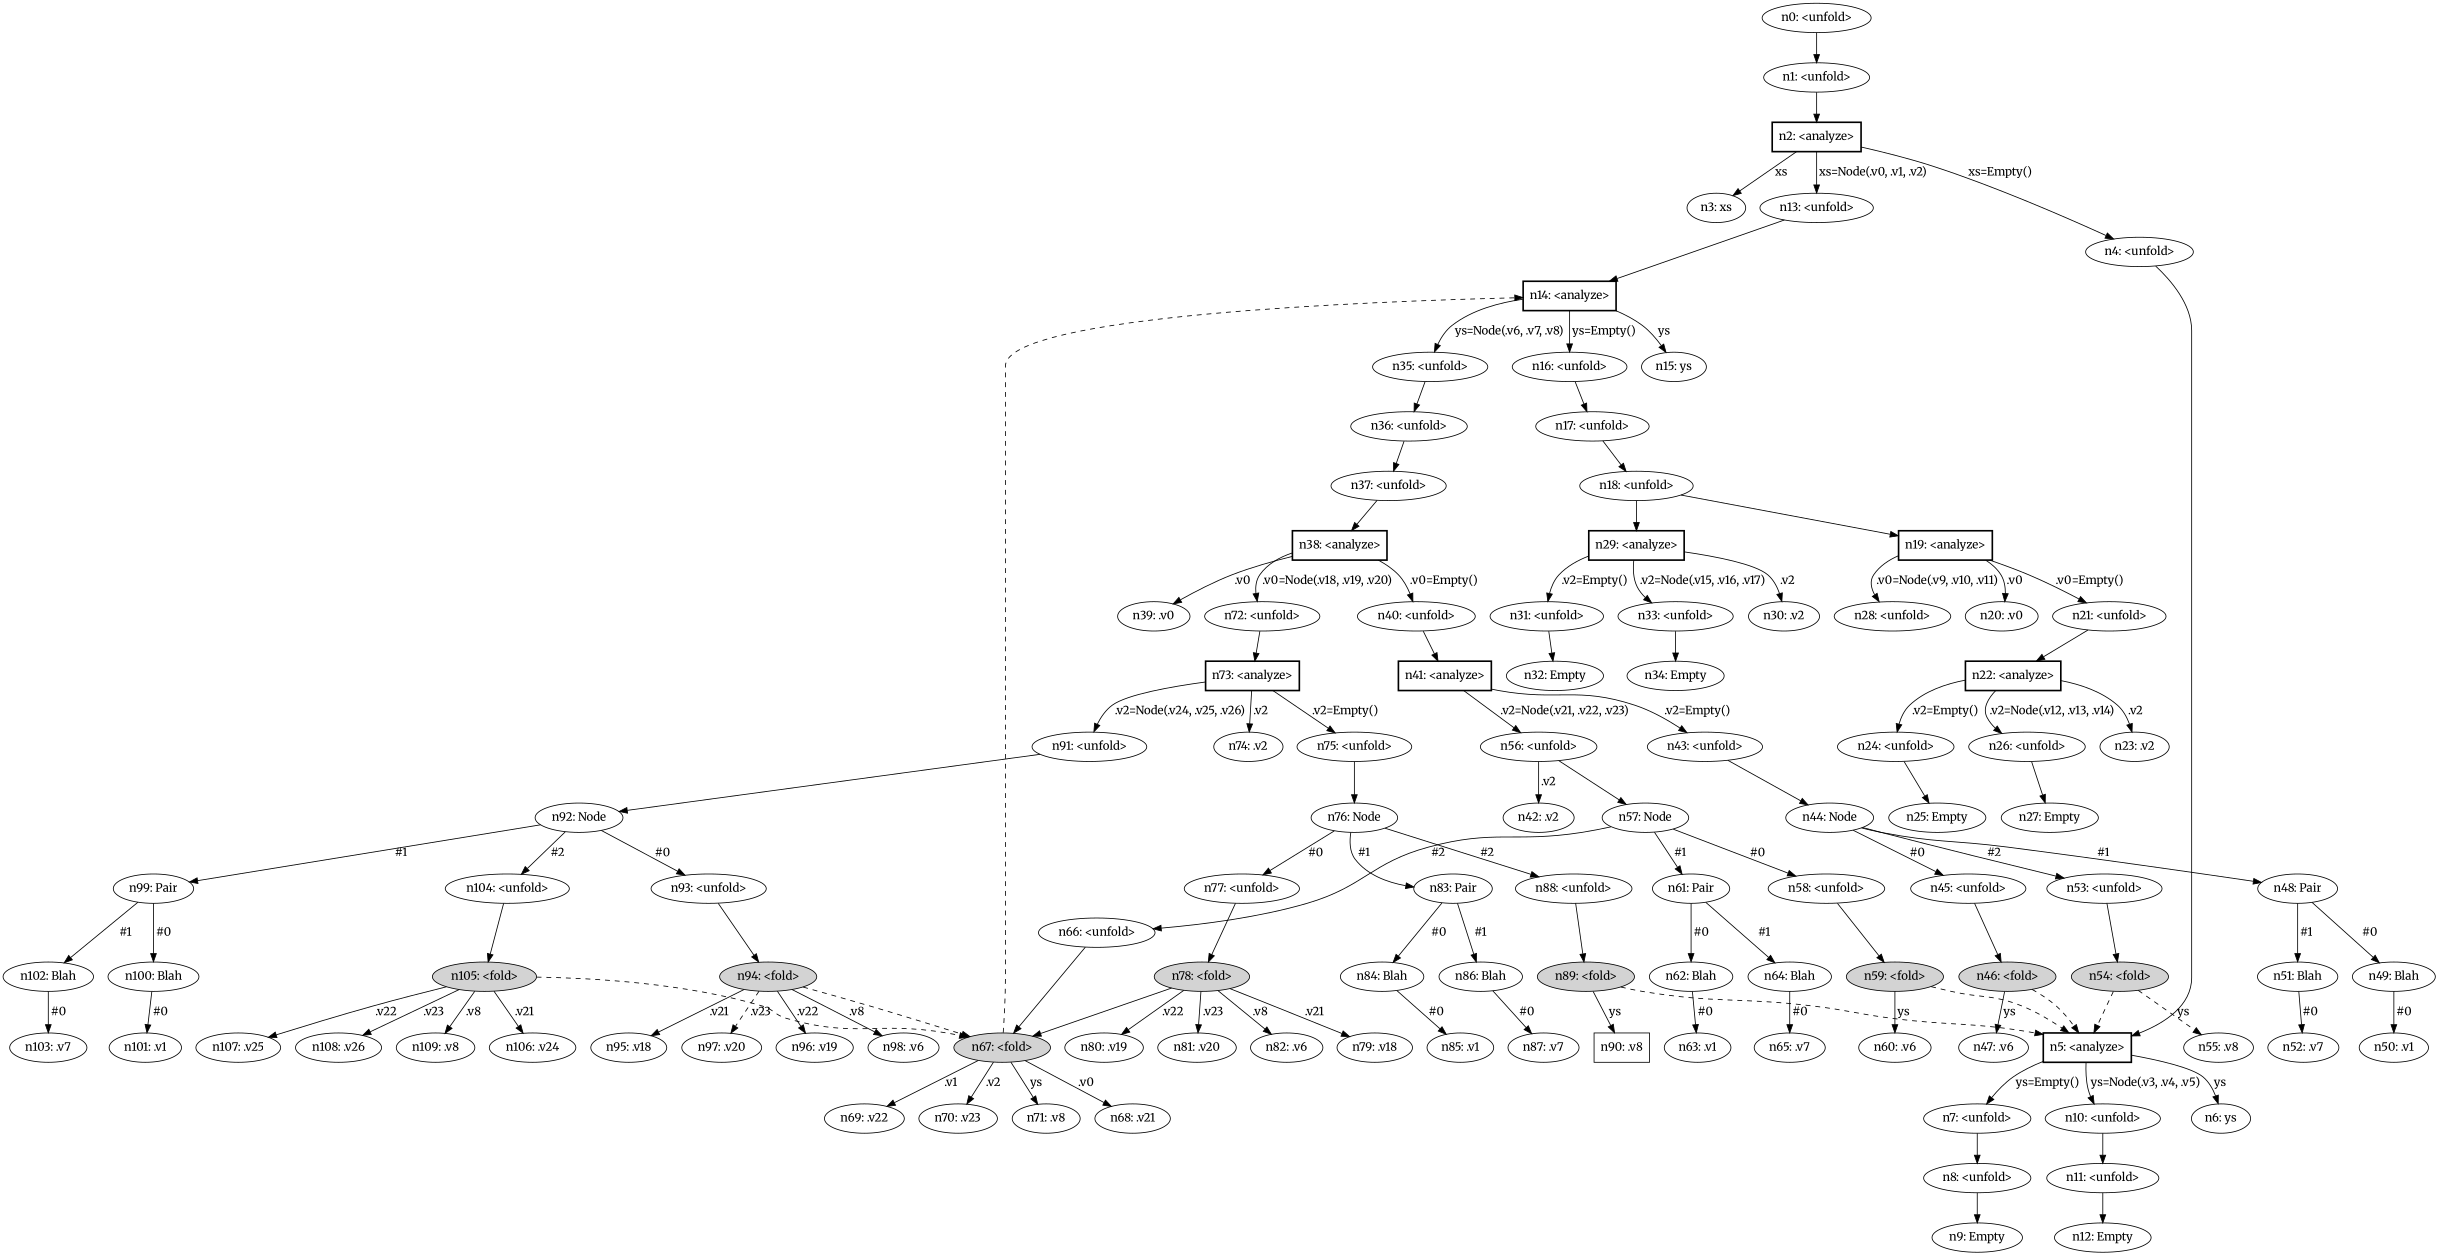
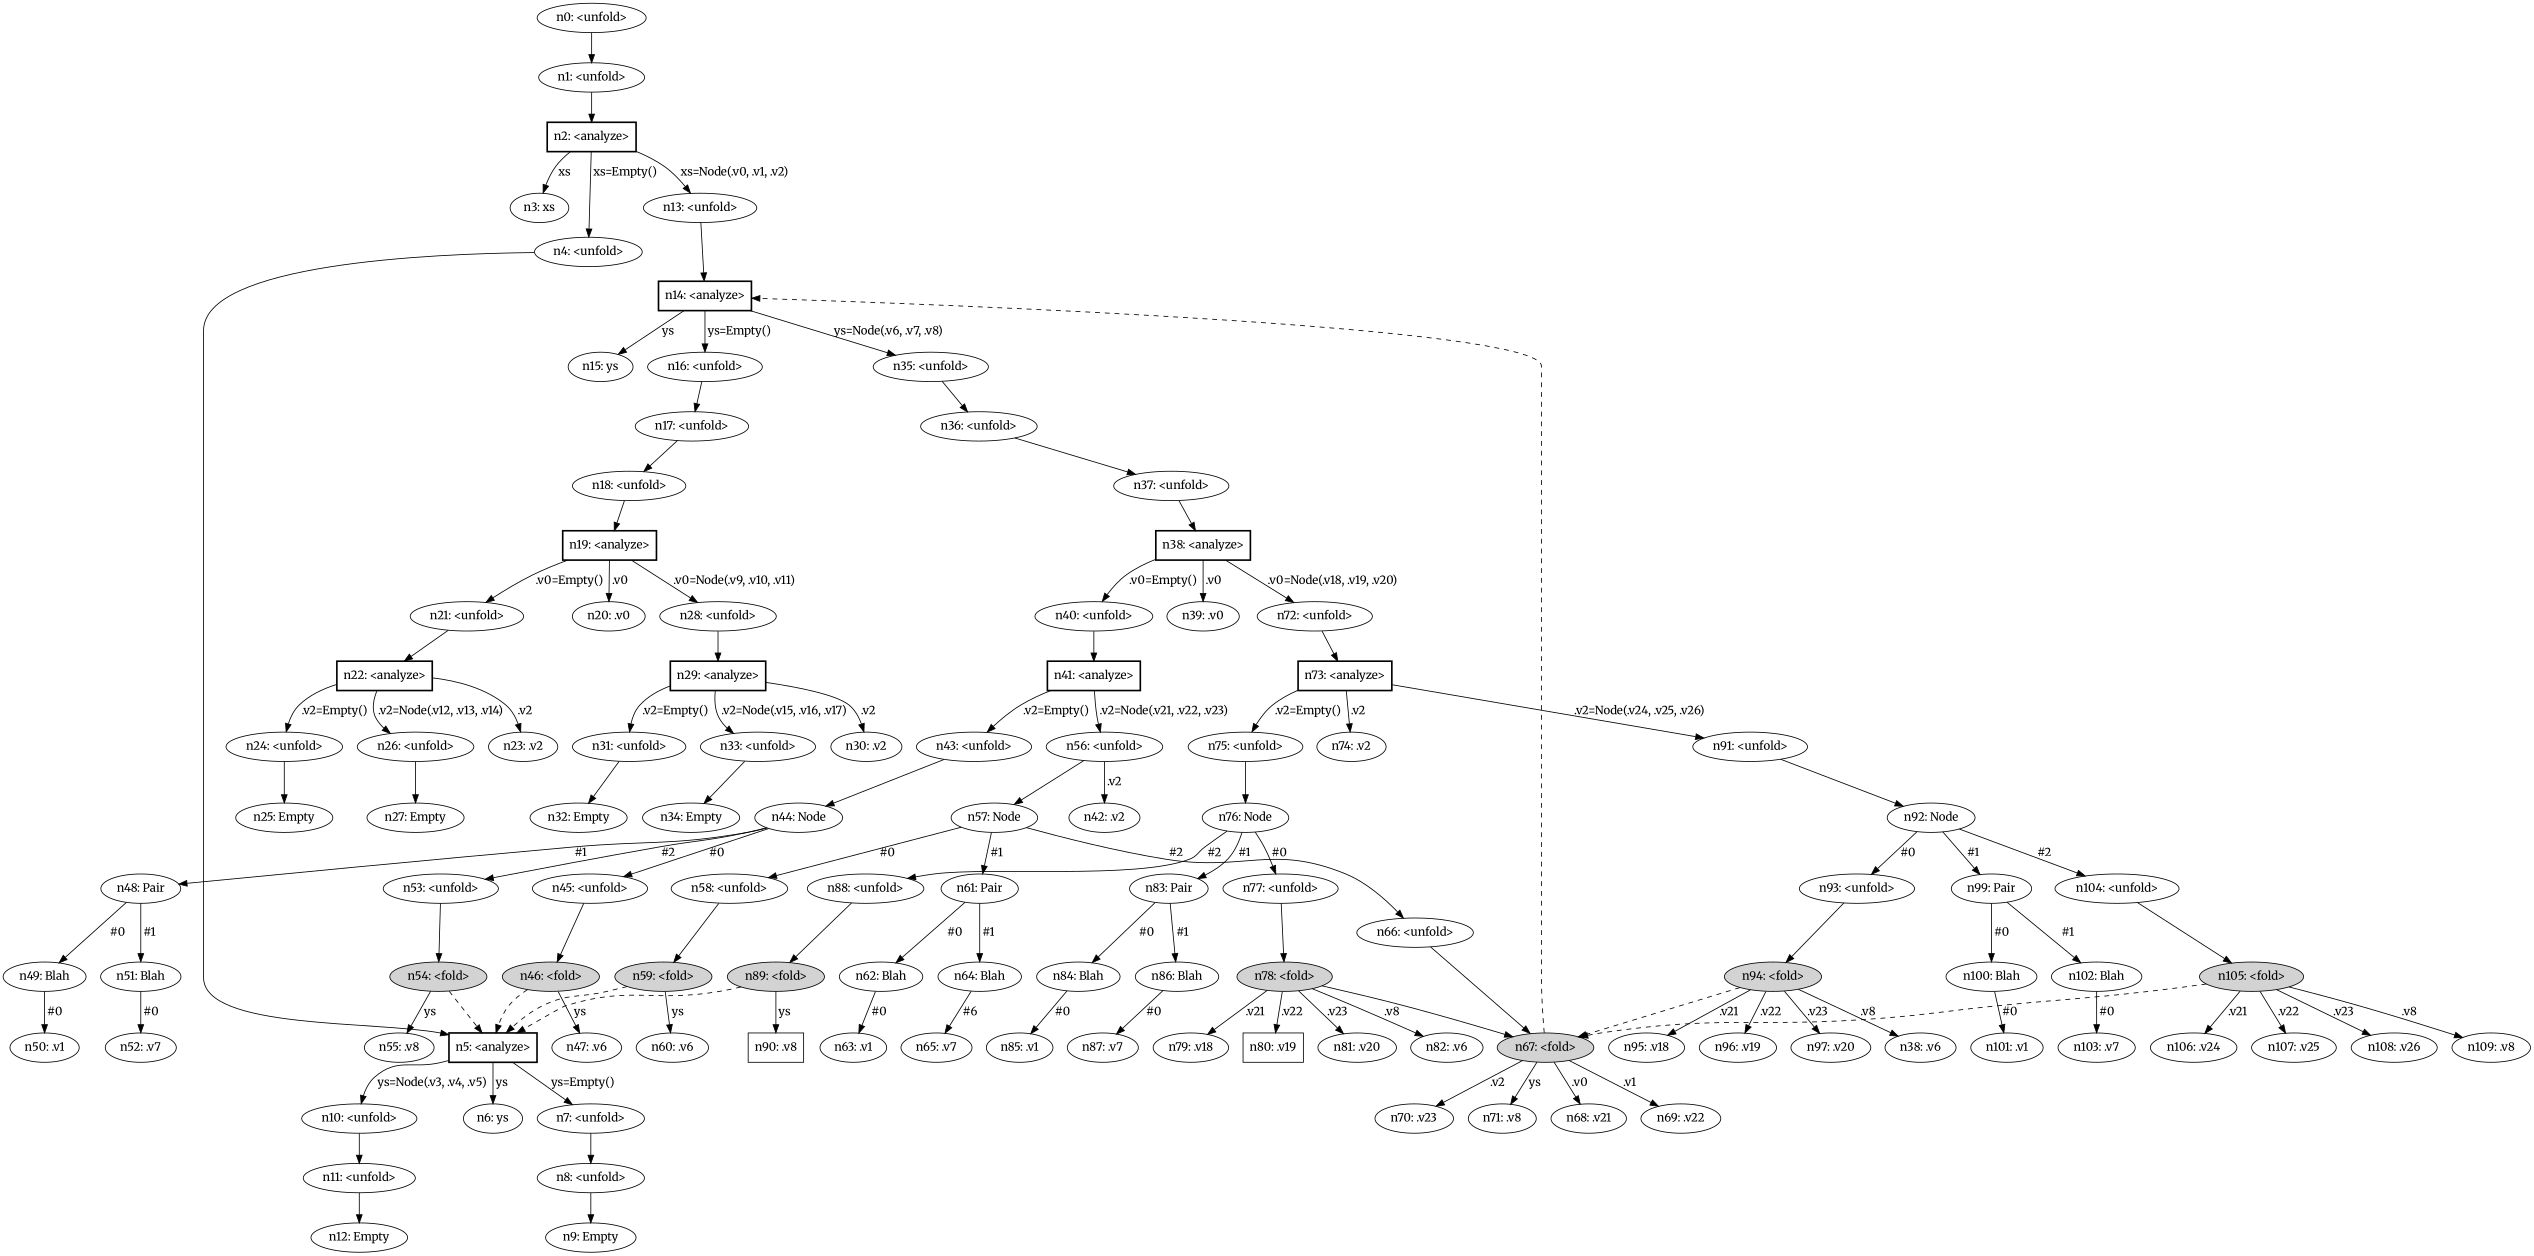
edge "n18: <unfold>" -> "n29: <analyze>": now "n28: <unfold>" -> "n29: <analyze>"
edge "n94: <fold>" -> "n97: .v20": style dashed -> solid
edge "n54: <fold>" -> "n55: .v8": style dashed -> solid
edge "n64: Blah" -> "n65: .v7": label " #0 " -> " #6 "
node "n98: .v6": label "n98: .v6" -> "n38: .v6"
node "n80: .v19": shape ellipse -> box
